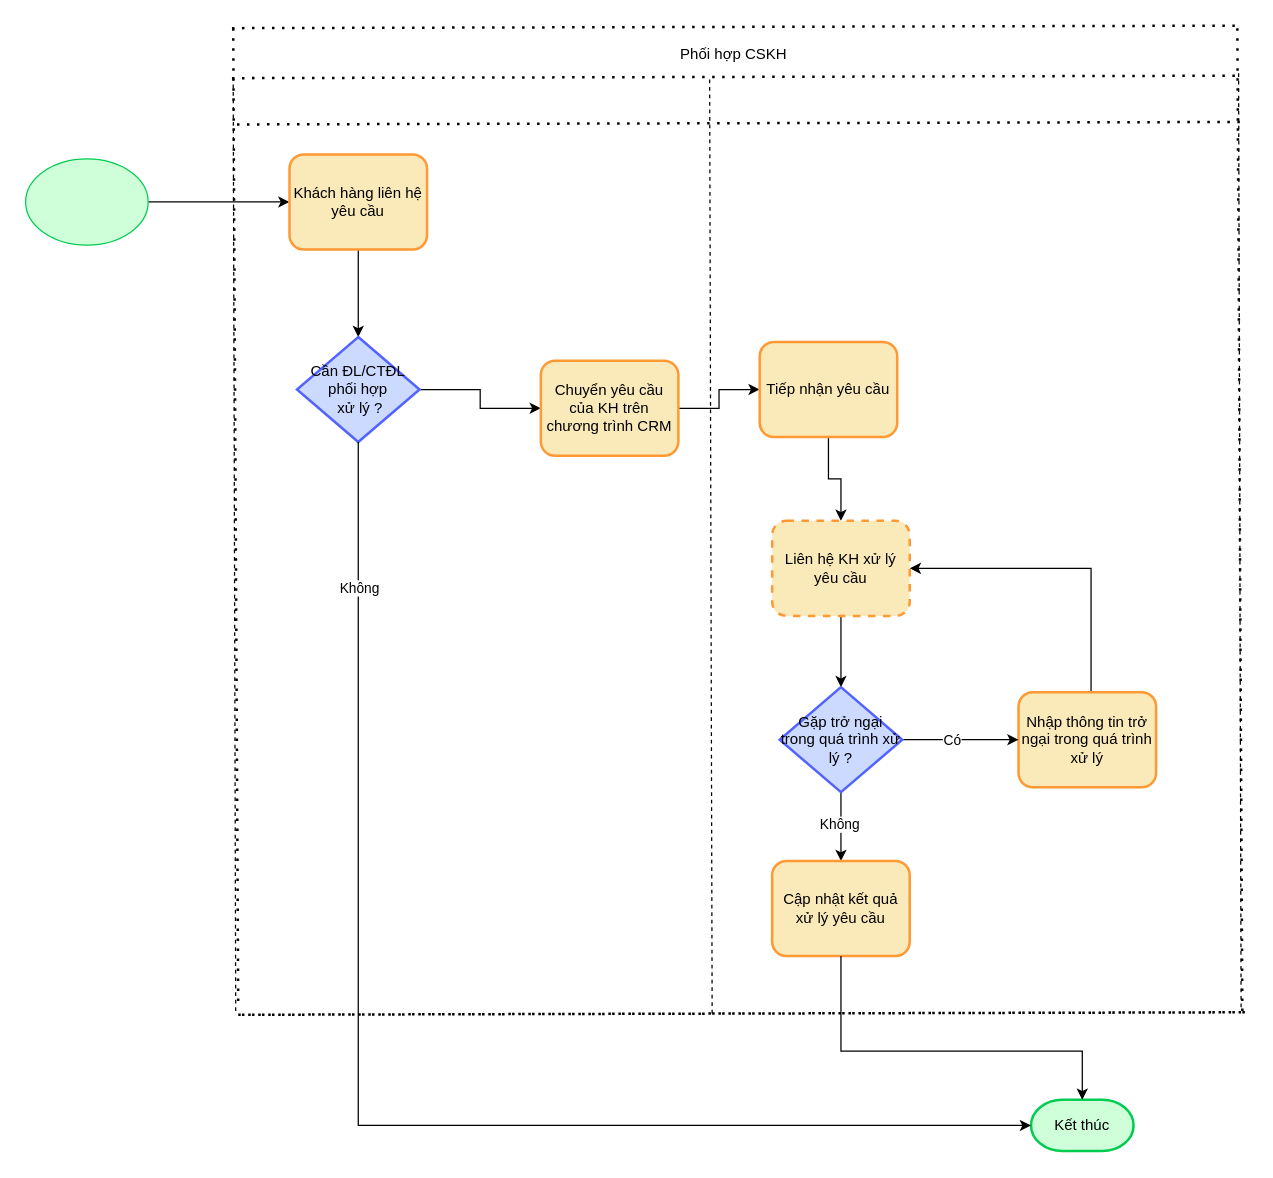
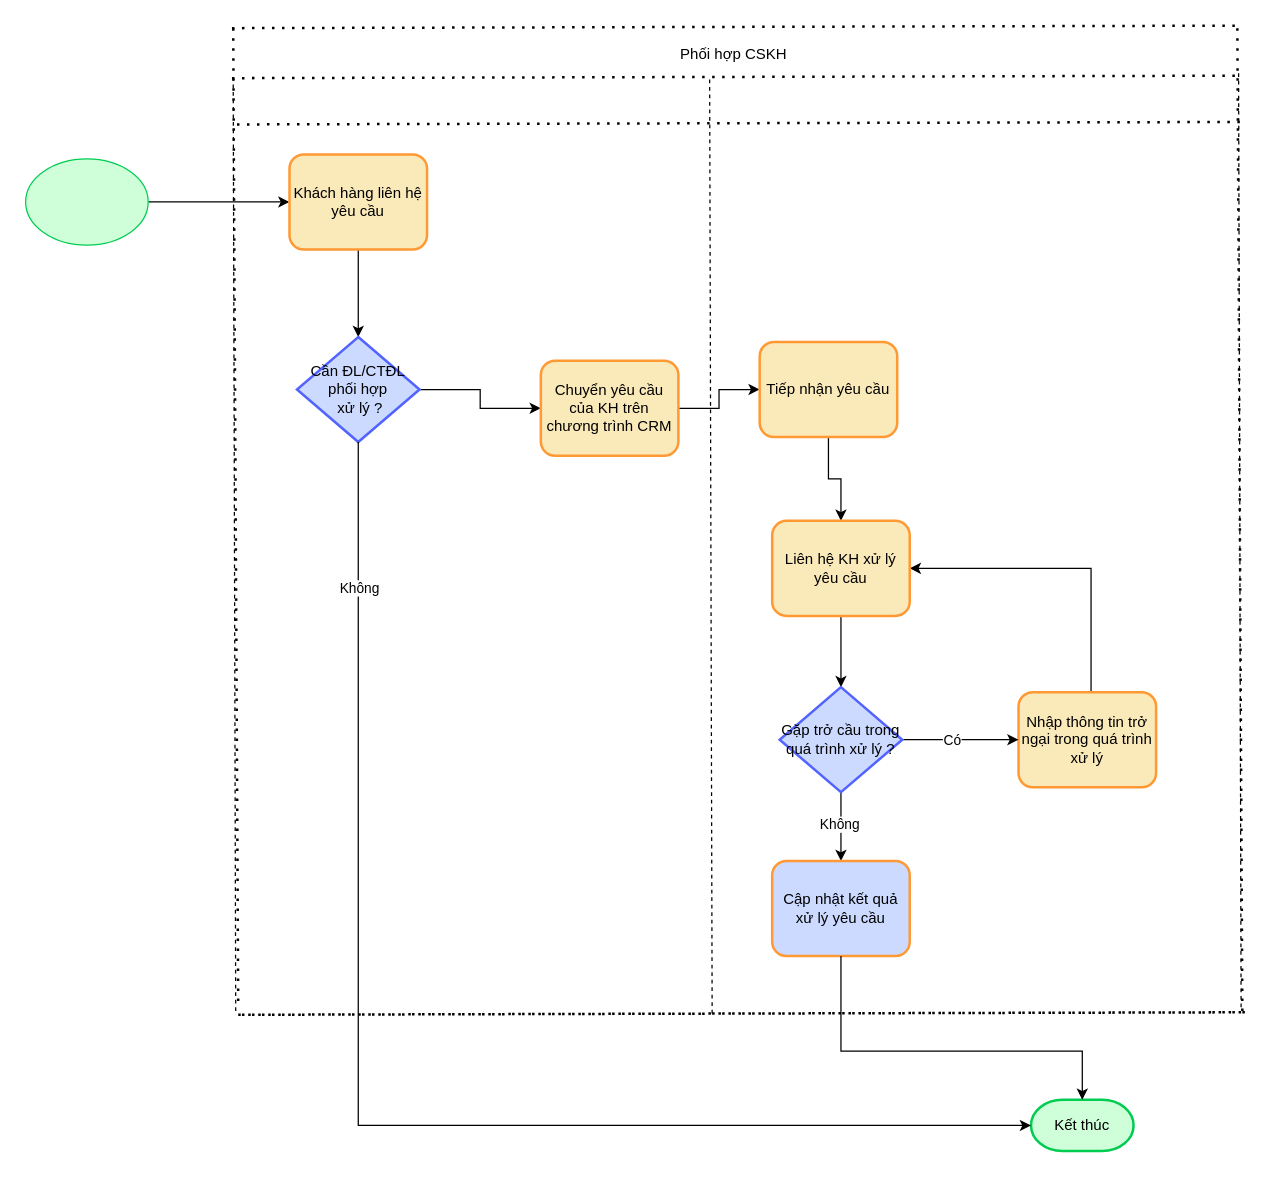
node "Liên hệ KH xử lý yêu cầu": style dashed -> solid
node "Gặp trở ngại trong quá trình xử lý ?": label "Gặp trở ngại trong quá trình xử lý ?" -> "Gặp trở cầu trong quá trình xử lý ?"
node "Cập nhật kết quả xử lý yêu cầu": fillcolor #fae9b9 -> #ccdaff
